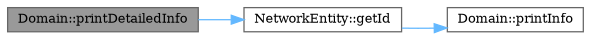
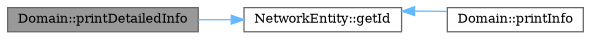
edge "NetworkEntity::getId" -> "Domain::printInfo": reversed
